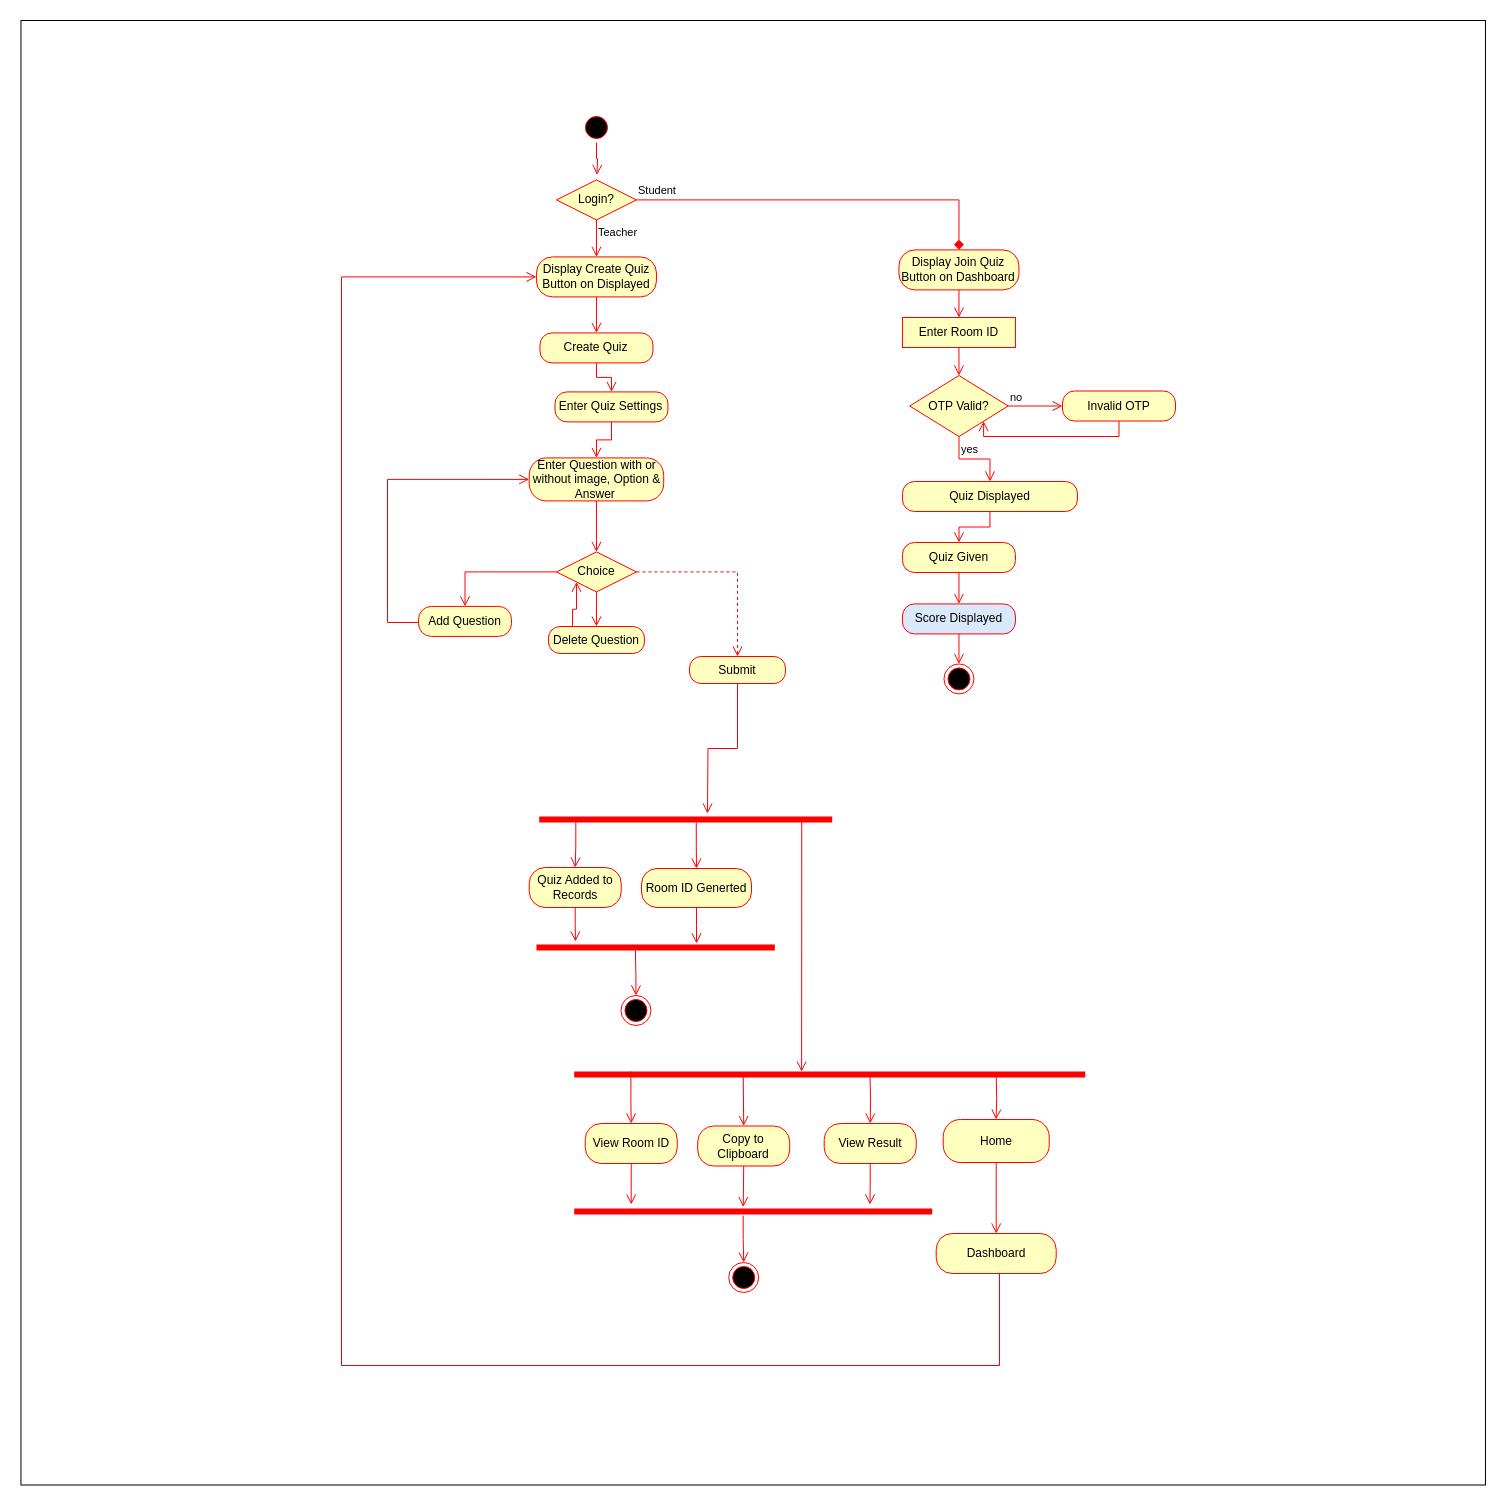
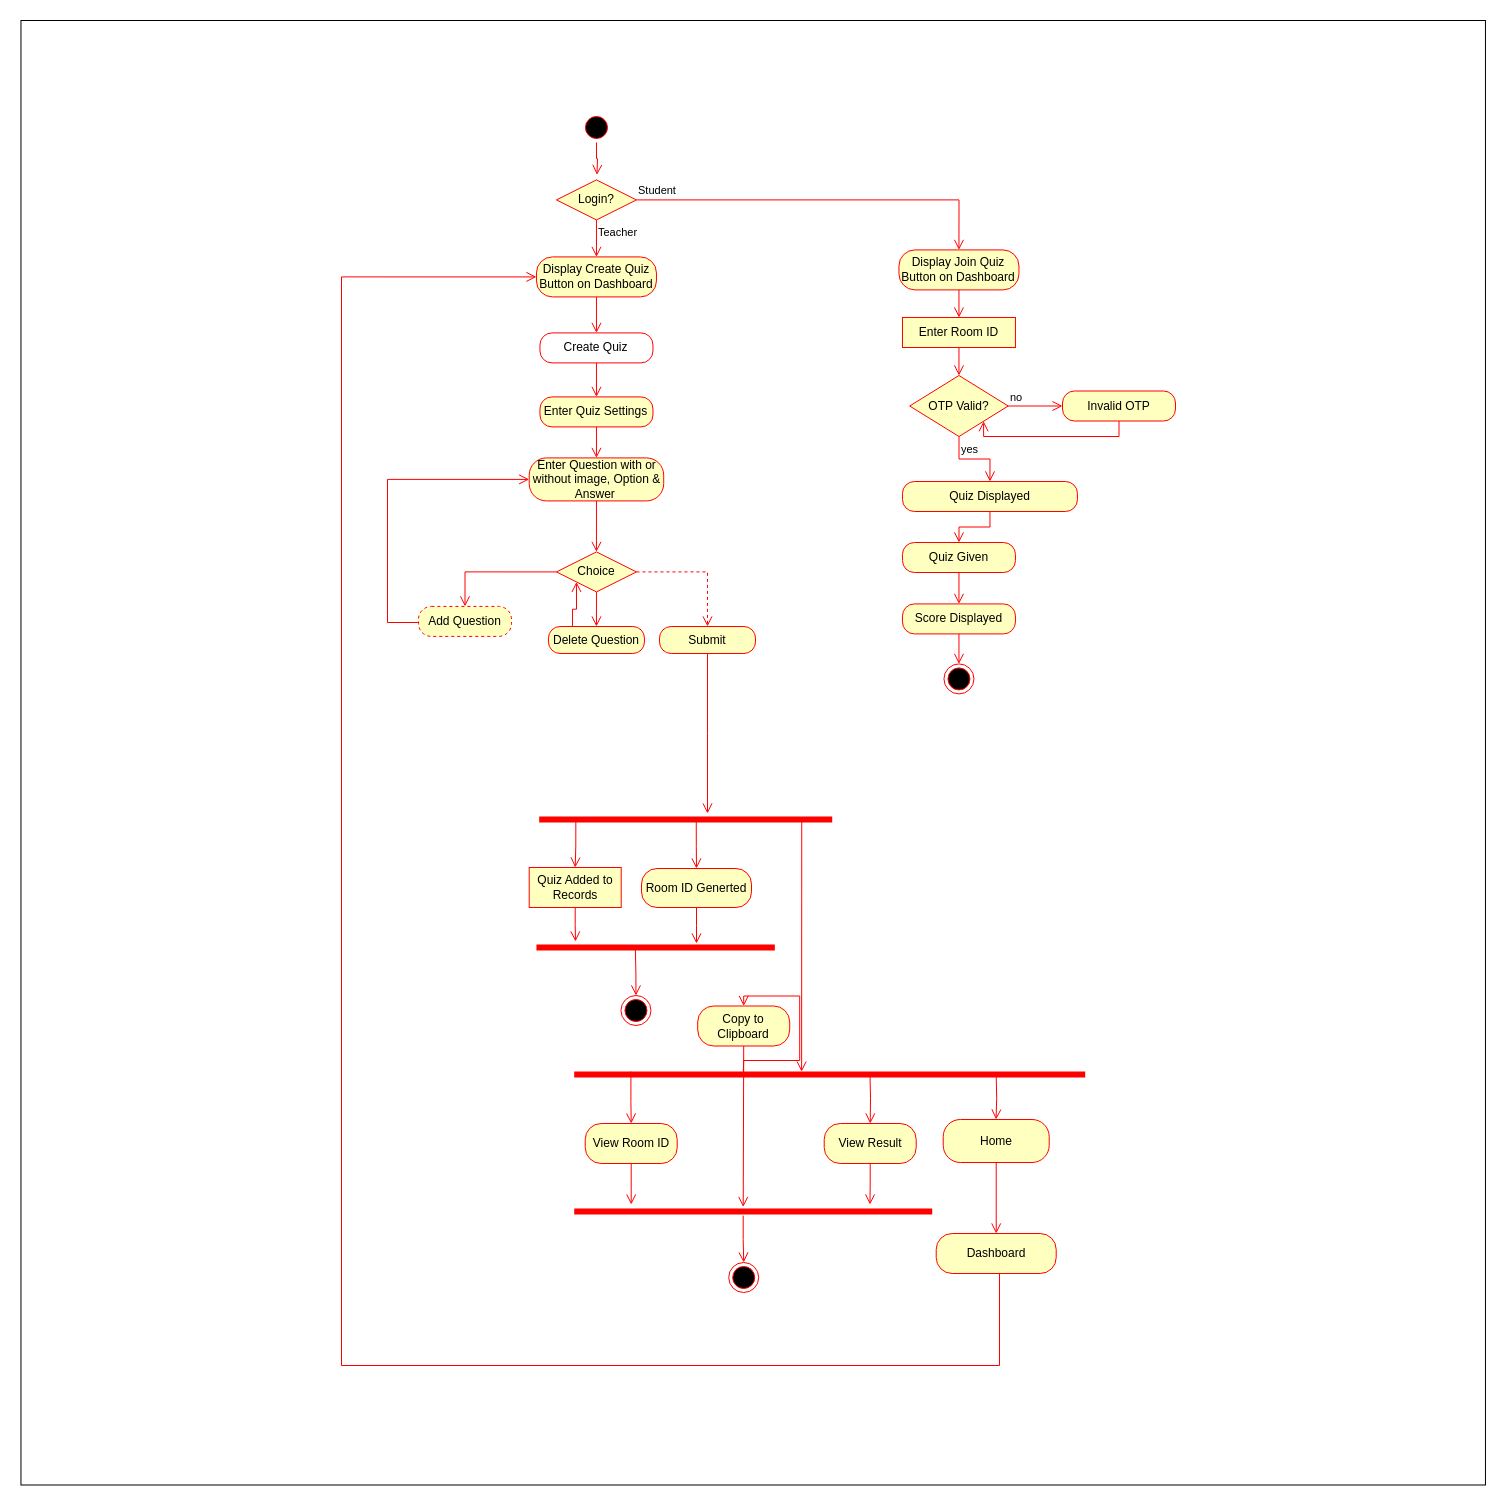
edge "Login?" -> "Display Join Quiz Button on Dashboard": arrowhead diamond -> open
node "Display Create Quiz Button on Displayed": label "Display Create Quiz Button on Displayed" -> "Display Create Quiz Button on Dashboard"
node "Create Quiz": fillcolor #ffffc0 -> #ffffff
node "Enter Quiz Settings": moved (611, 407) -> (596, 412)
node "Score Displayed": fillcolor #dae8fc -> #ffffc0
node "Add Question": style solid -> dashed
node "Submit": moved (738, 670) -> (708, 640)
node "Quiz Added to Records": shape rounded rectangle -> rectangle
node "Copy to Clipboard": moved (744, 1146) -> (744, 1026)
